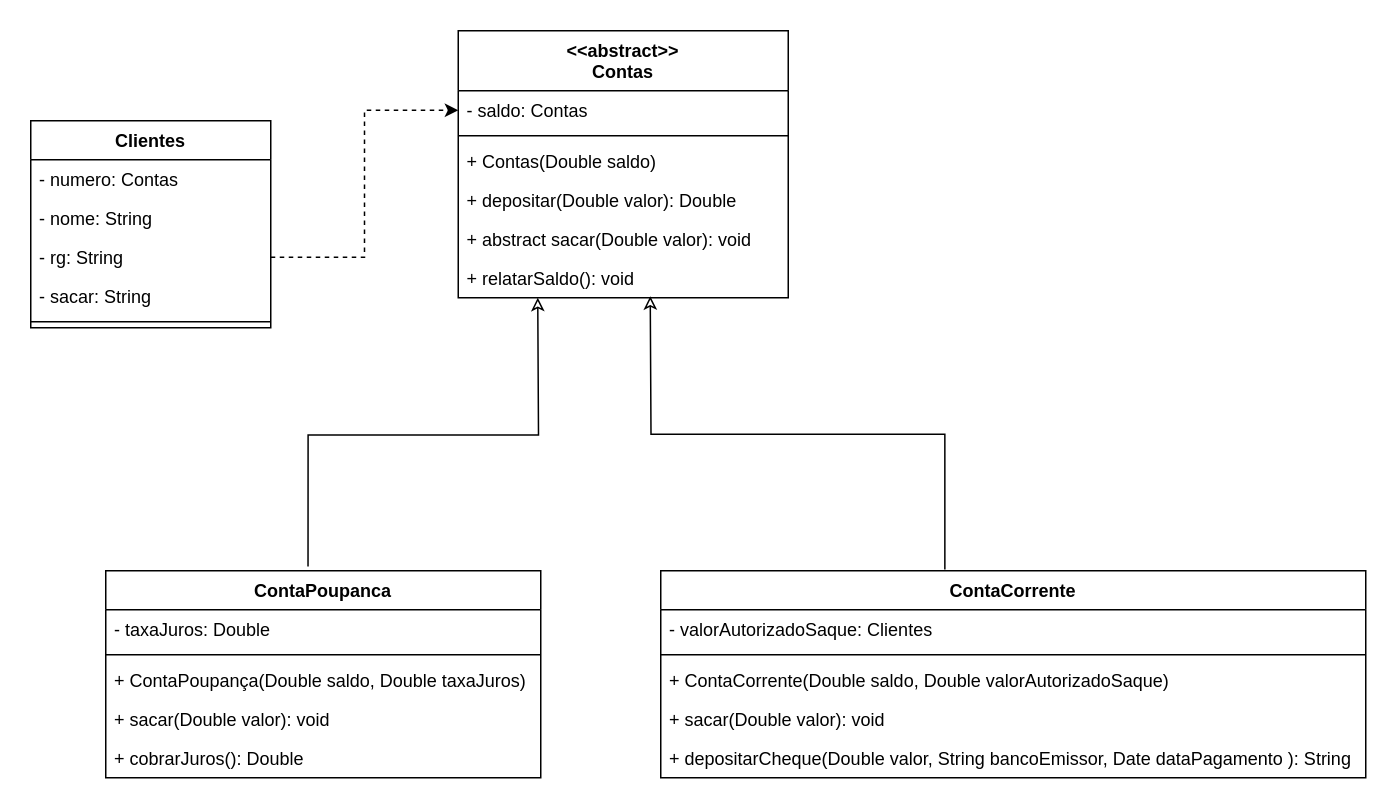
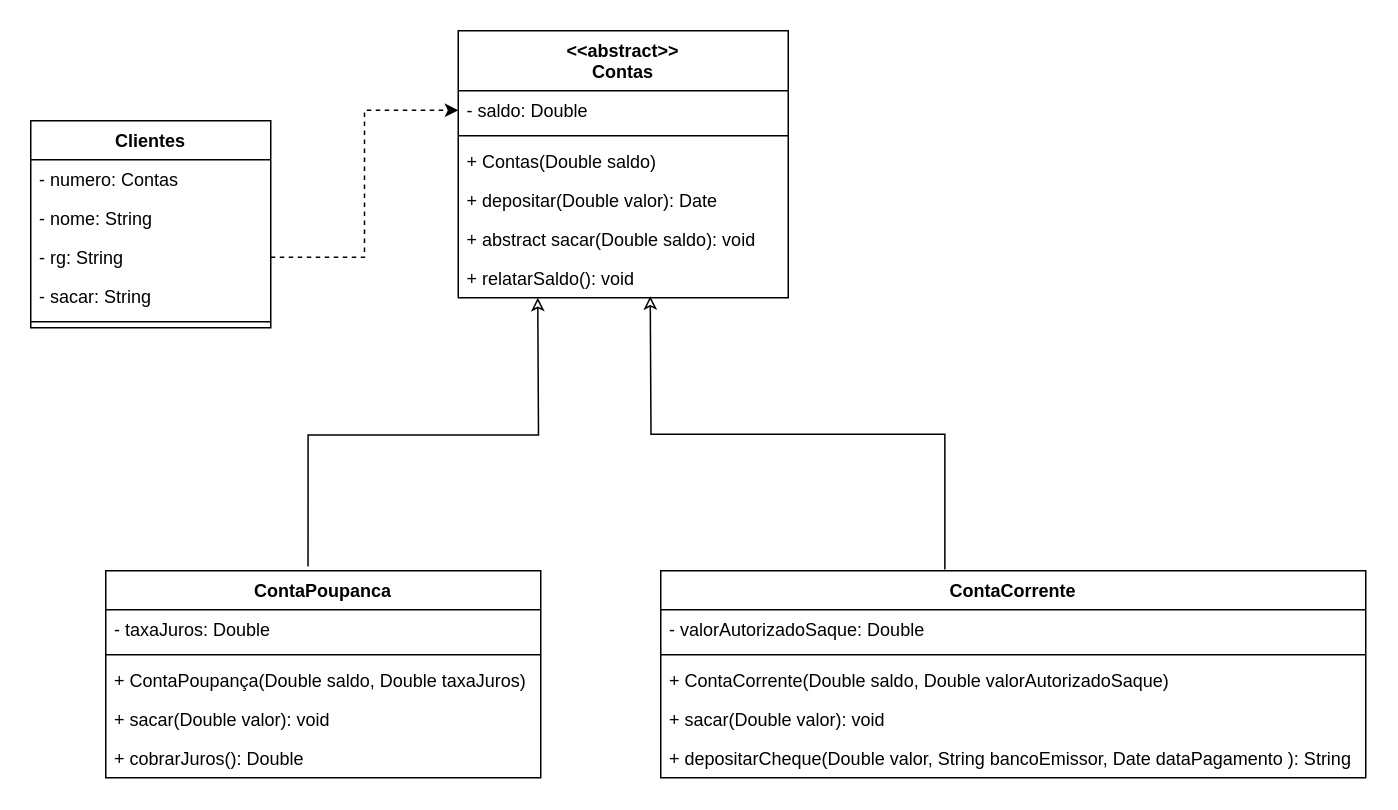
node "- saldo: Contas": label "- saldo: Contas" -> "- saldo: Double"
node "+ depositar(Double valor): Double": label "+ depositar(Double valor): Double" -> "+ depositar(Double valor): Date"
node "+ abstract sacar(Double valor): void": label "+ abstract sacar(Double valor): void" -> "+ abstract sacar(Double saldo): void"
node "- valorAutorizadoSaque: Clientes": label "- valorAutorizadoSaque: Clientes" -> "- valorAutorizadoSaque: Double"
